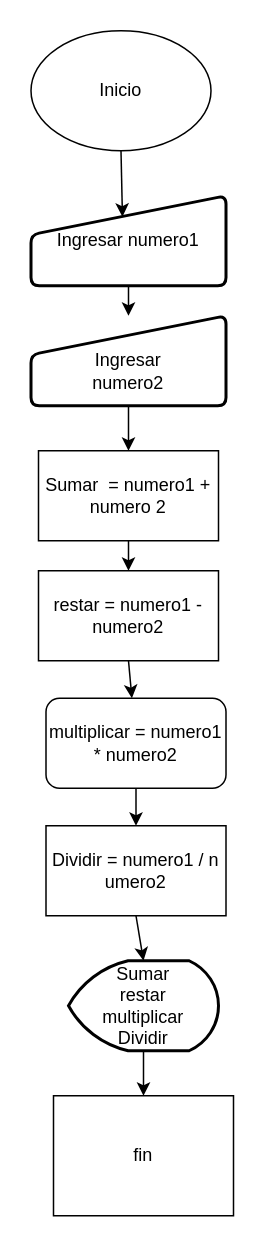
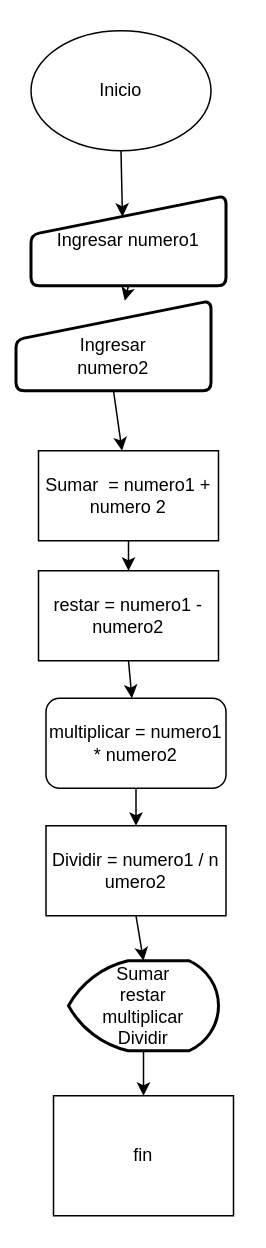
node "Ingresar numero2": moved (128, 361) -> (113, 346)
